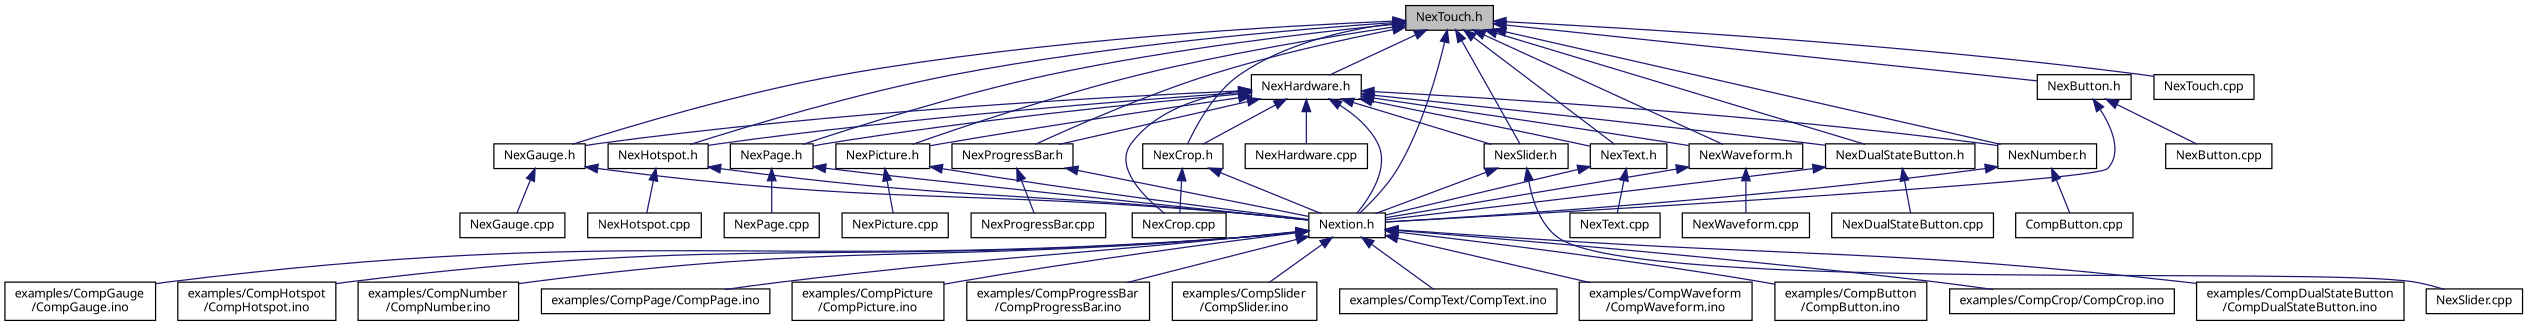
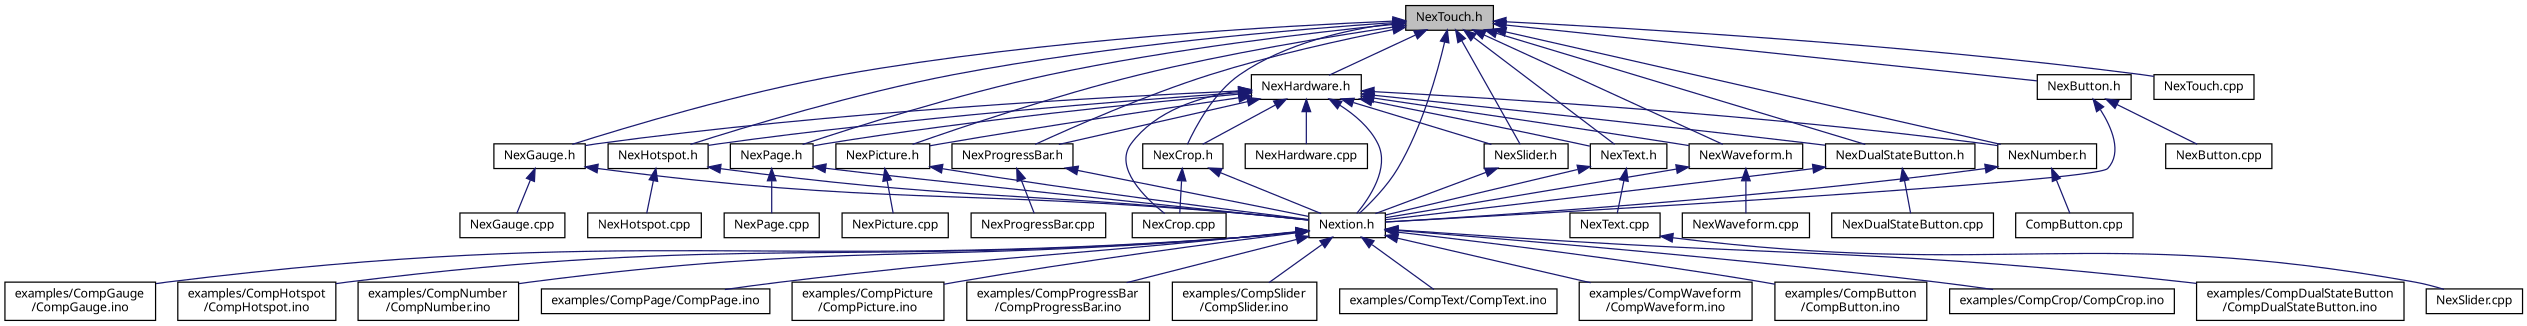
edge "NexSlider.cpp" -> "NexSlider.h": now "NexSlider.cpp" -> "NexText.cpp"
